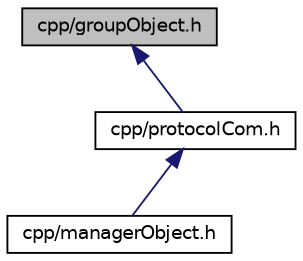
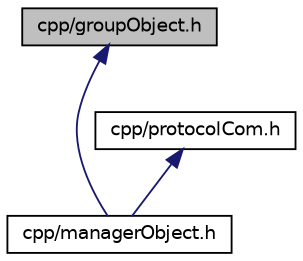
edge "cpp/protocolCom.h" -> "cpp/groupObject.h": now "cpp/managerObject.h" -> "cpp/groupObject.h"
